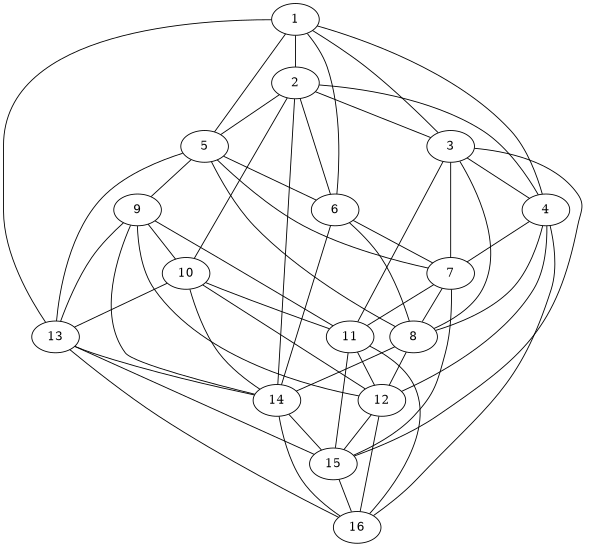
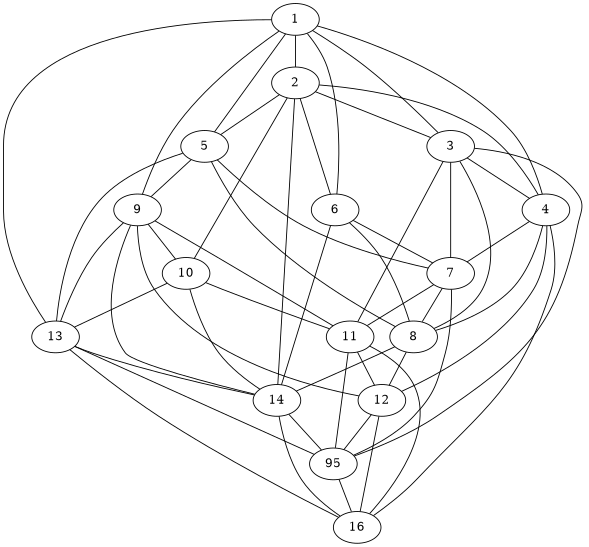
edge "1" -- "9": added
edge "5" -- "6": removed
edge "10" -- "12": removed
node "15": label "15" -> "95"
